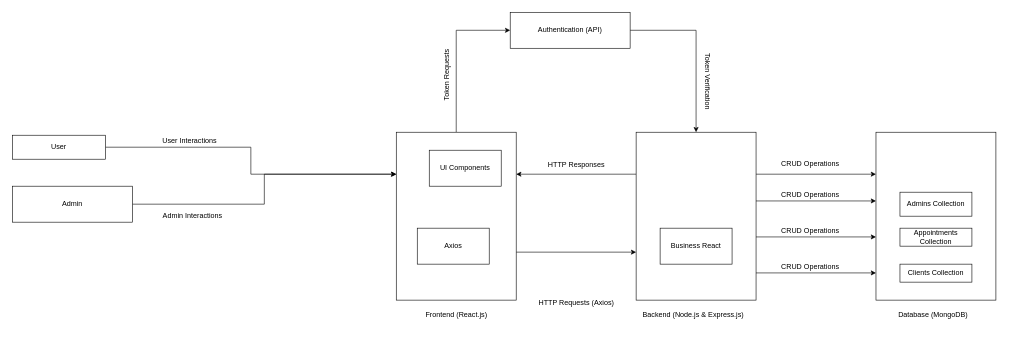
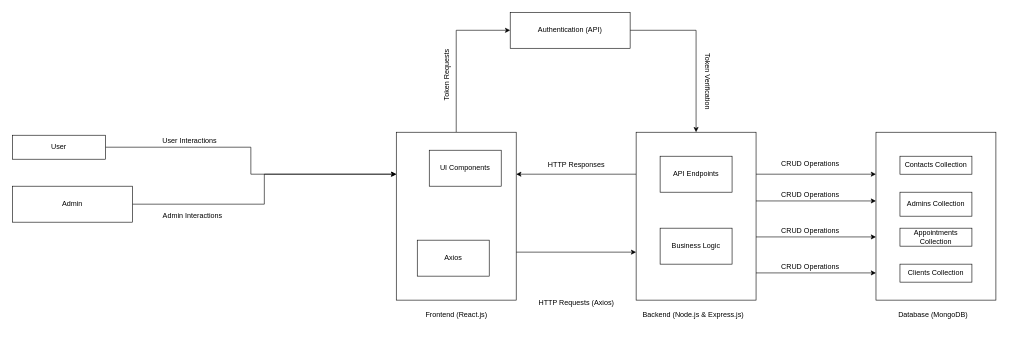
node "Contacts Collection": added
node "API Endpoints": added
node "Axios": moved (453, 246) -> (453, 258)
node "Business React": label "Business React" -> "Business Logic"
